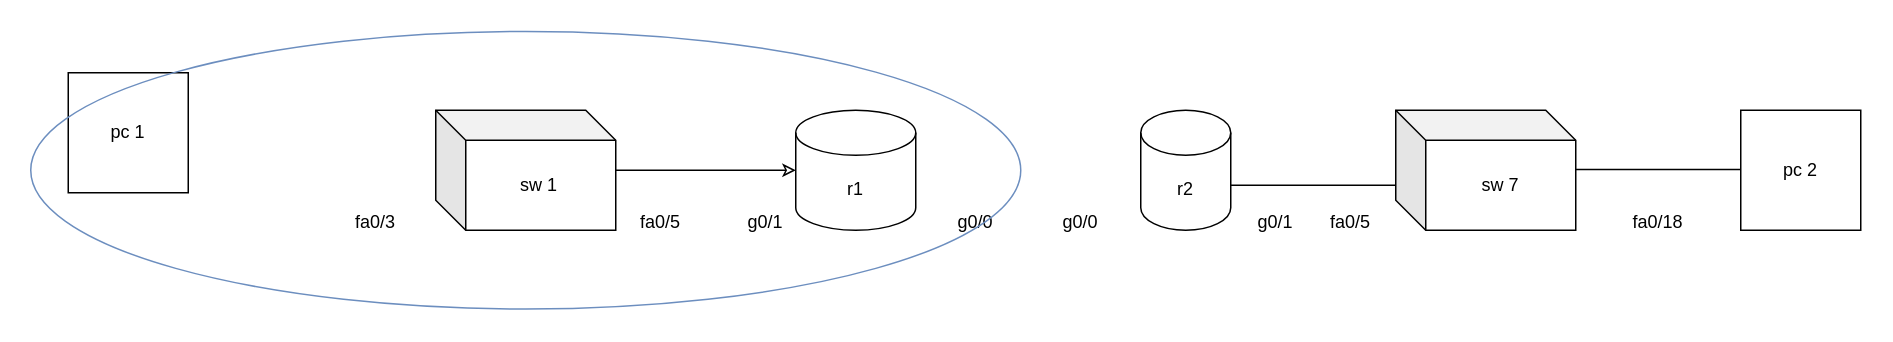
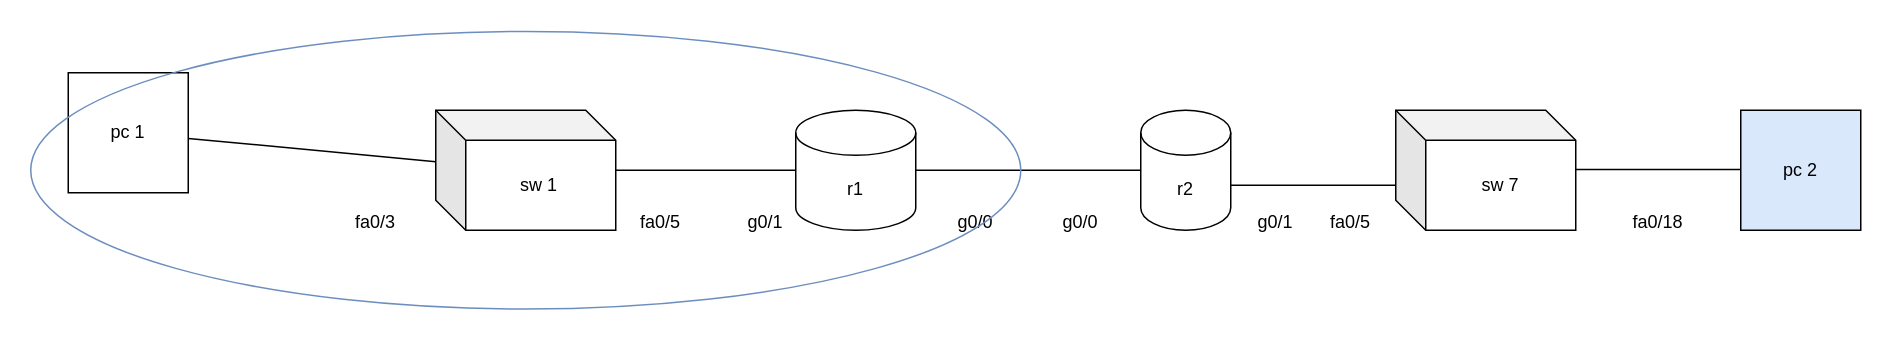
edge "pc 1" -- "sw 1": added
edge "sw 1" -> "r1": arrowhead classic -> none
edge "r1" -- "r2": added
node "pc 2": fillcolor #ffffff -> #dae8fc
